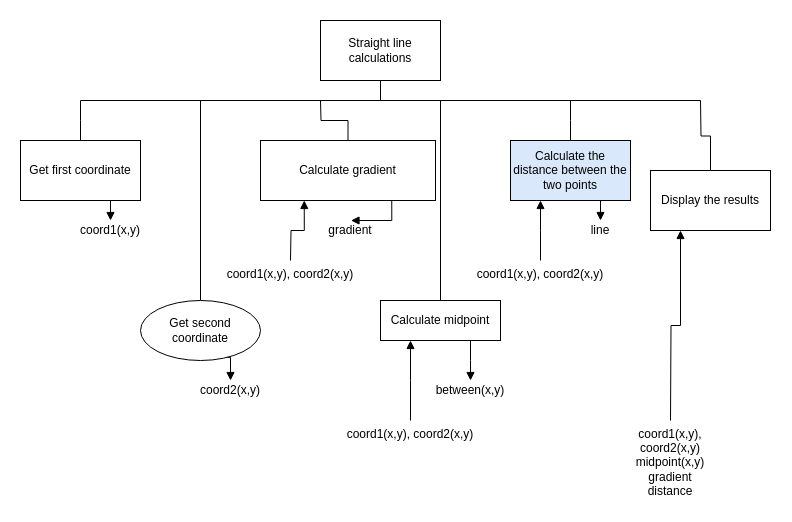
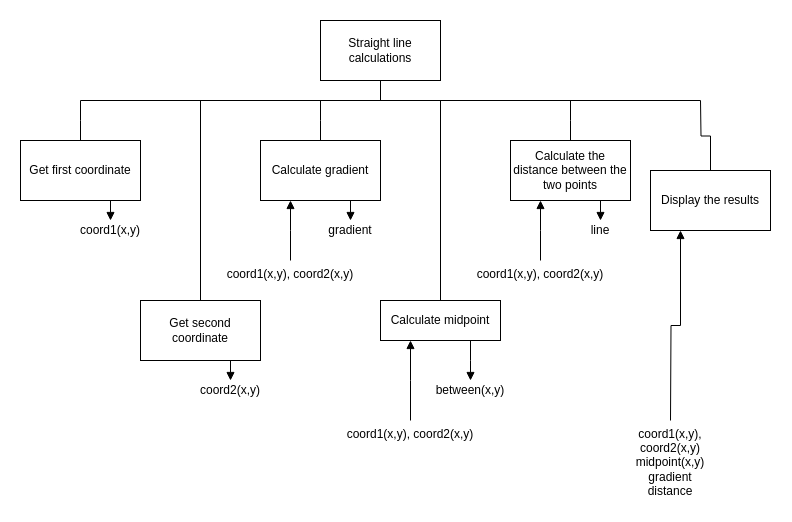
node "Calculate gradient": size 175x60 -> 120x60
node "Calculate the distance between the two points": fillcolor #dae8fc -> #ffffff
node "Get second coordinate": shape ellipse -> rectangle
